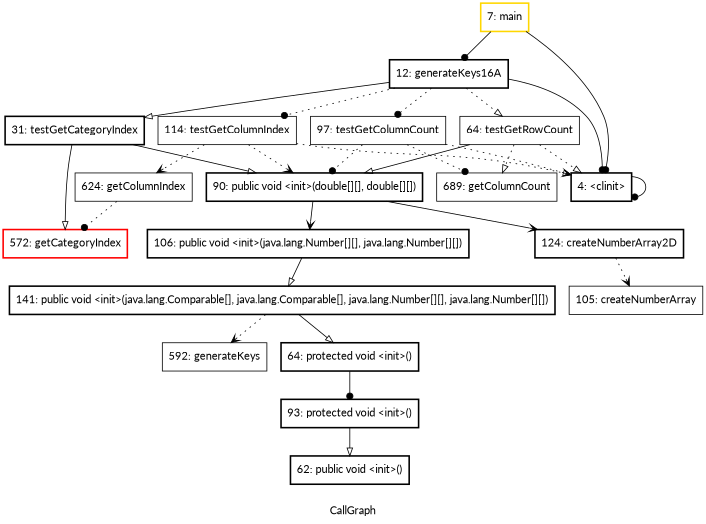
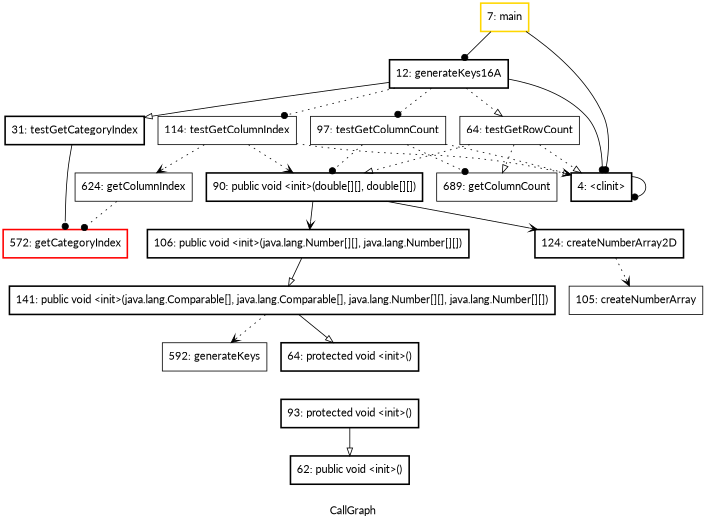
edge "31: testGetCategoryIndex" -> "90: public void <init>(double[][], double[][])": removed
edge "64: testGetRowCount" -> "90: public void <init>(double[][], double[][])": style solid -> dotted
edge "31: testGetCategoryIndex" -> "572: getCategoryIndex": arrowhead onormal -> dot
edge "64: protected void <init>()" -> "93: protected void <init>()": removed
